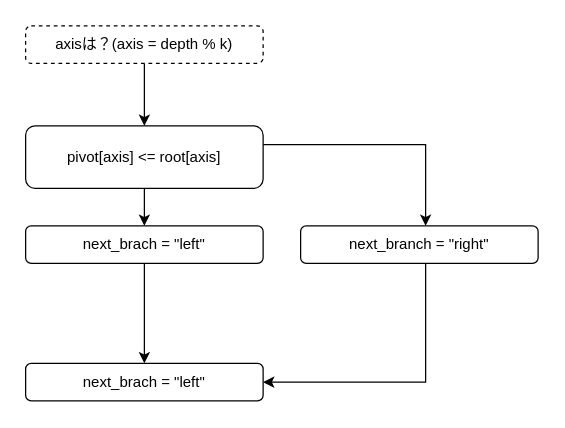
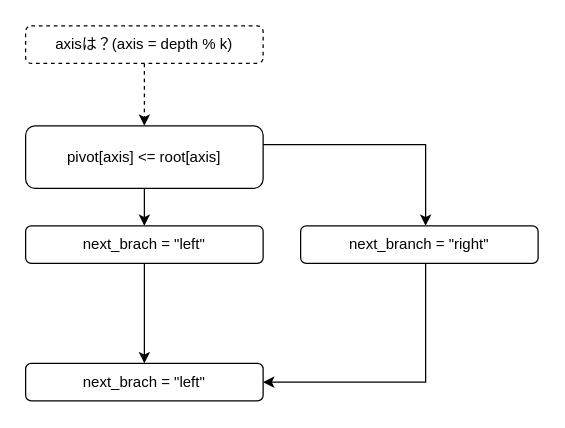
edge "axisは？(axis = depth % k)" -> "pivot[axis] <= root[axis]": style solid -> dashed
